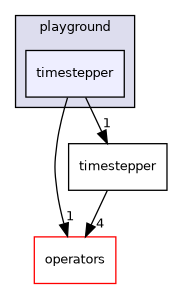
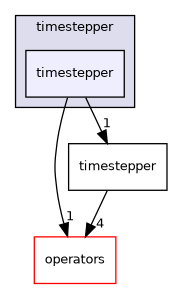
cluster "playground": label "playground" -> "timestepper"
